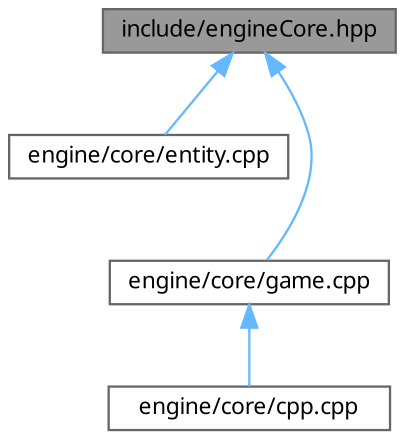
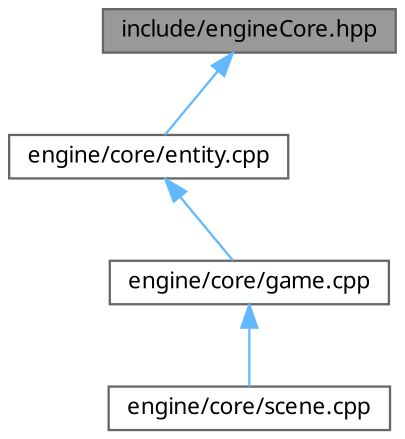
edge "engine/core/game.cpp" -> "include/engineCore.hpp": now "engine/core/game.cpp" -> "engine/core/entity.cpp"
node "engine/core/cpp.cpp": label "engine/core/cpp.cpp" -> "engine/core/scene.cpp"
